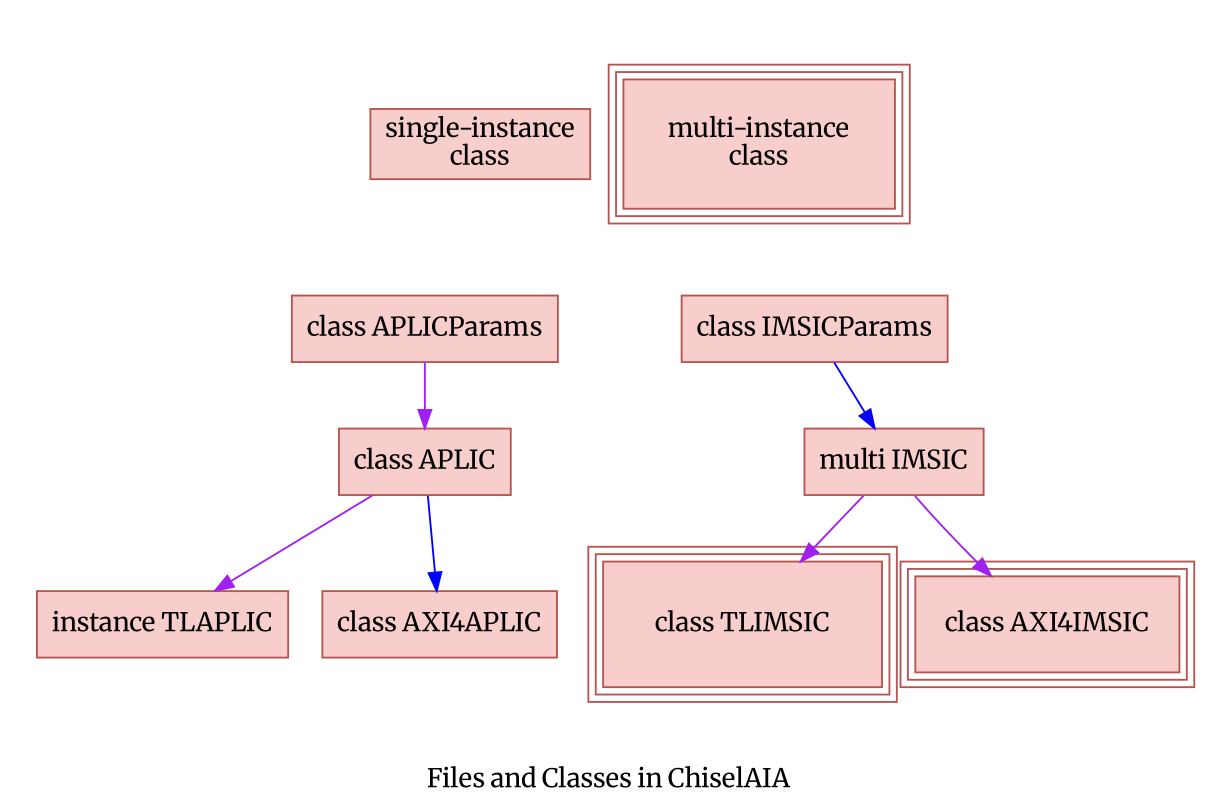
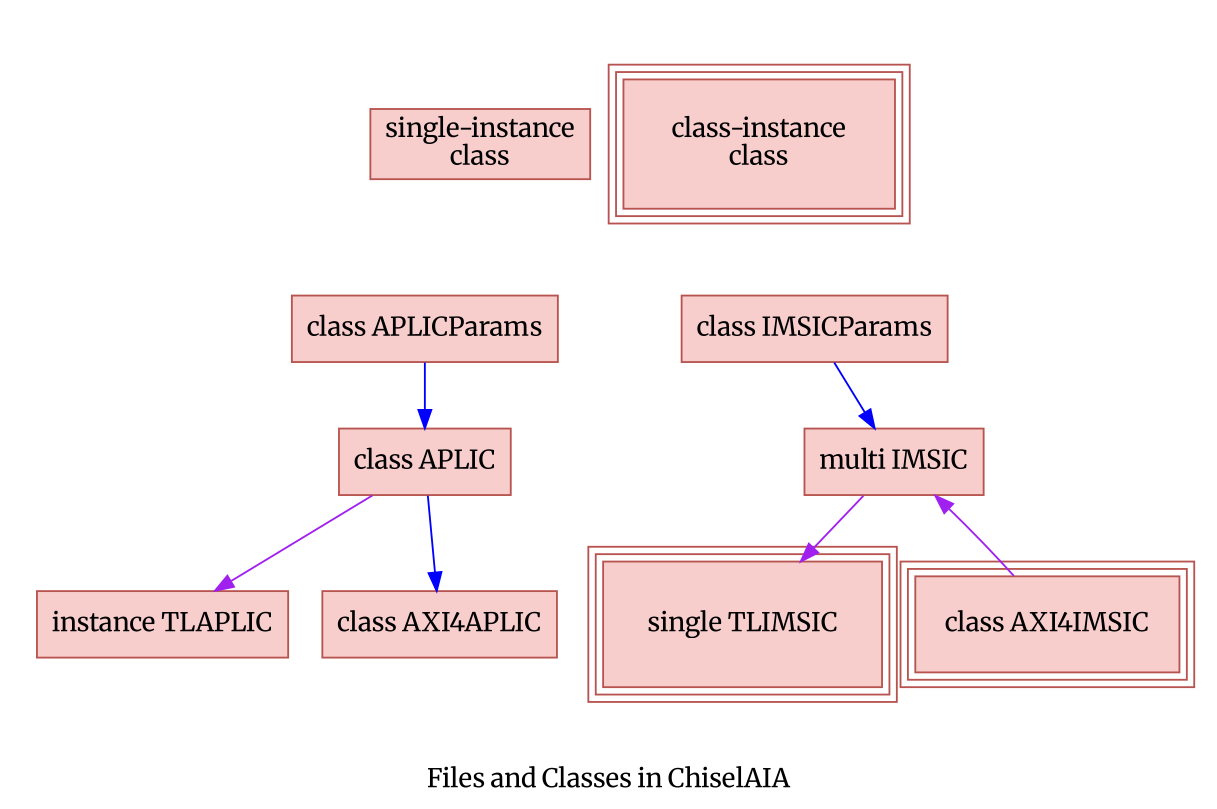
node "multi-instance class": label "multi-instance class" -> "class-instance class"
edge "class APLICParams" -> "class APLIC": color purple -> blue
edge "multi IMSIC" -> "class AXI4IMSIC": reversed
node "class TLIMSIC": label "class TLIMSIC" -> "single TLIMSIC"
